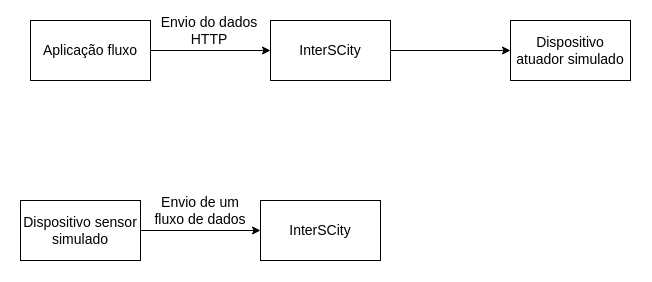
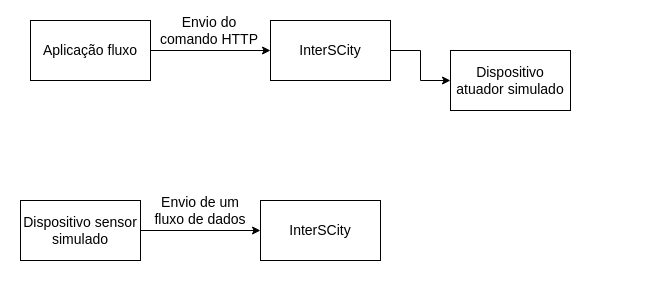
node "Envio do dados HTTP": label "Envio do dados HTTP" -> "Envio do comando HTTP"
node "Dispositivo atuador simulado": moved (571, 51) -> (511, 81)
